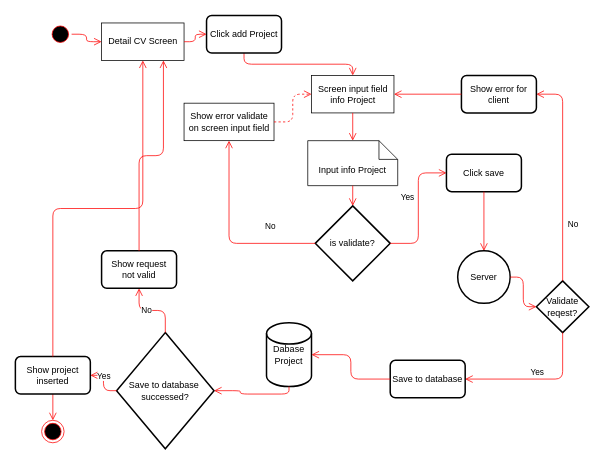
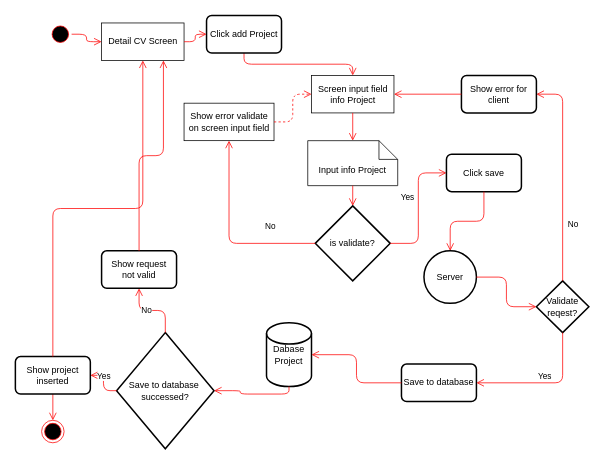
node "Server": moved (484, 277) -> (450, 277)
node "Save to database": moved (428, 379) -> (439, 383)
